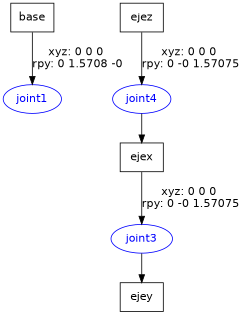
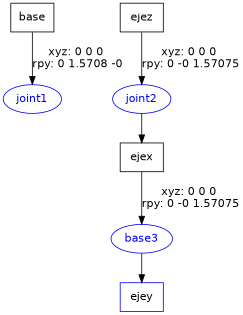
node "joint4": label "joint4" -> "joint2"
node "joint3": label "joint3" -> "base3"
node "ejey": color black -> blue
